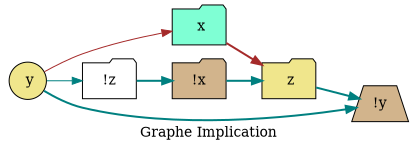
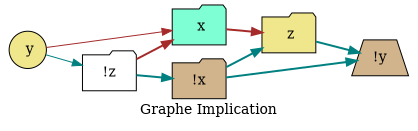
edge "!z" -> "x": added
edge "y" -> "!y": now "!x" -> "!y"
